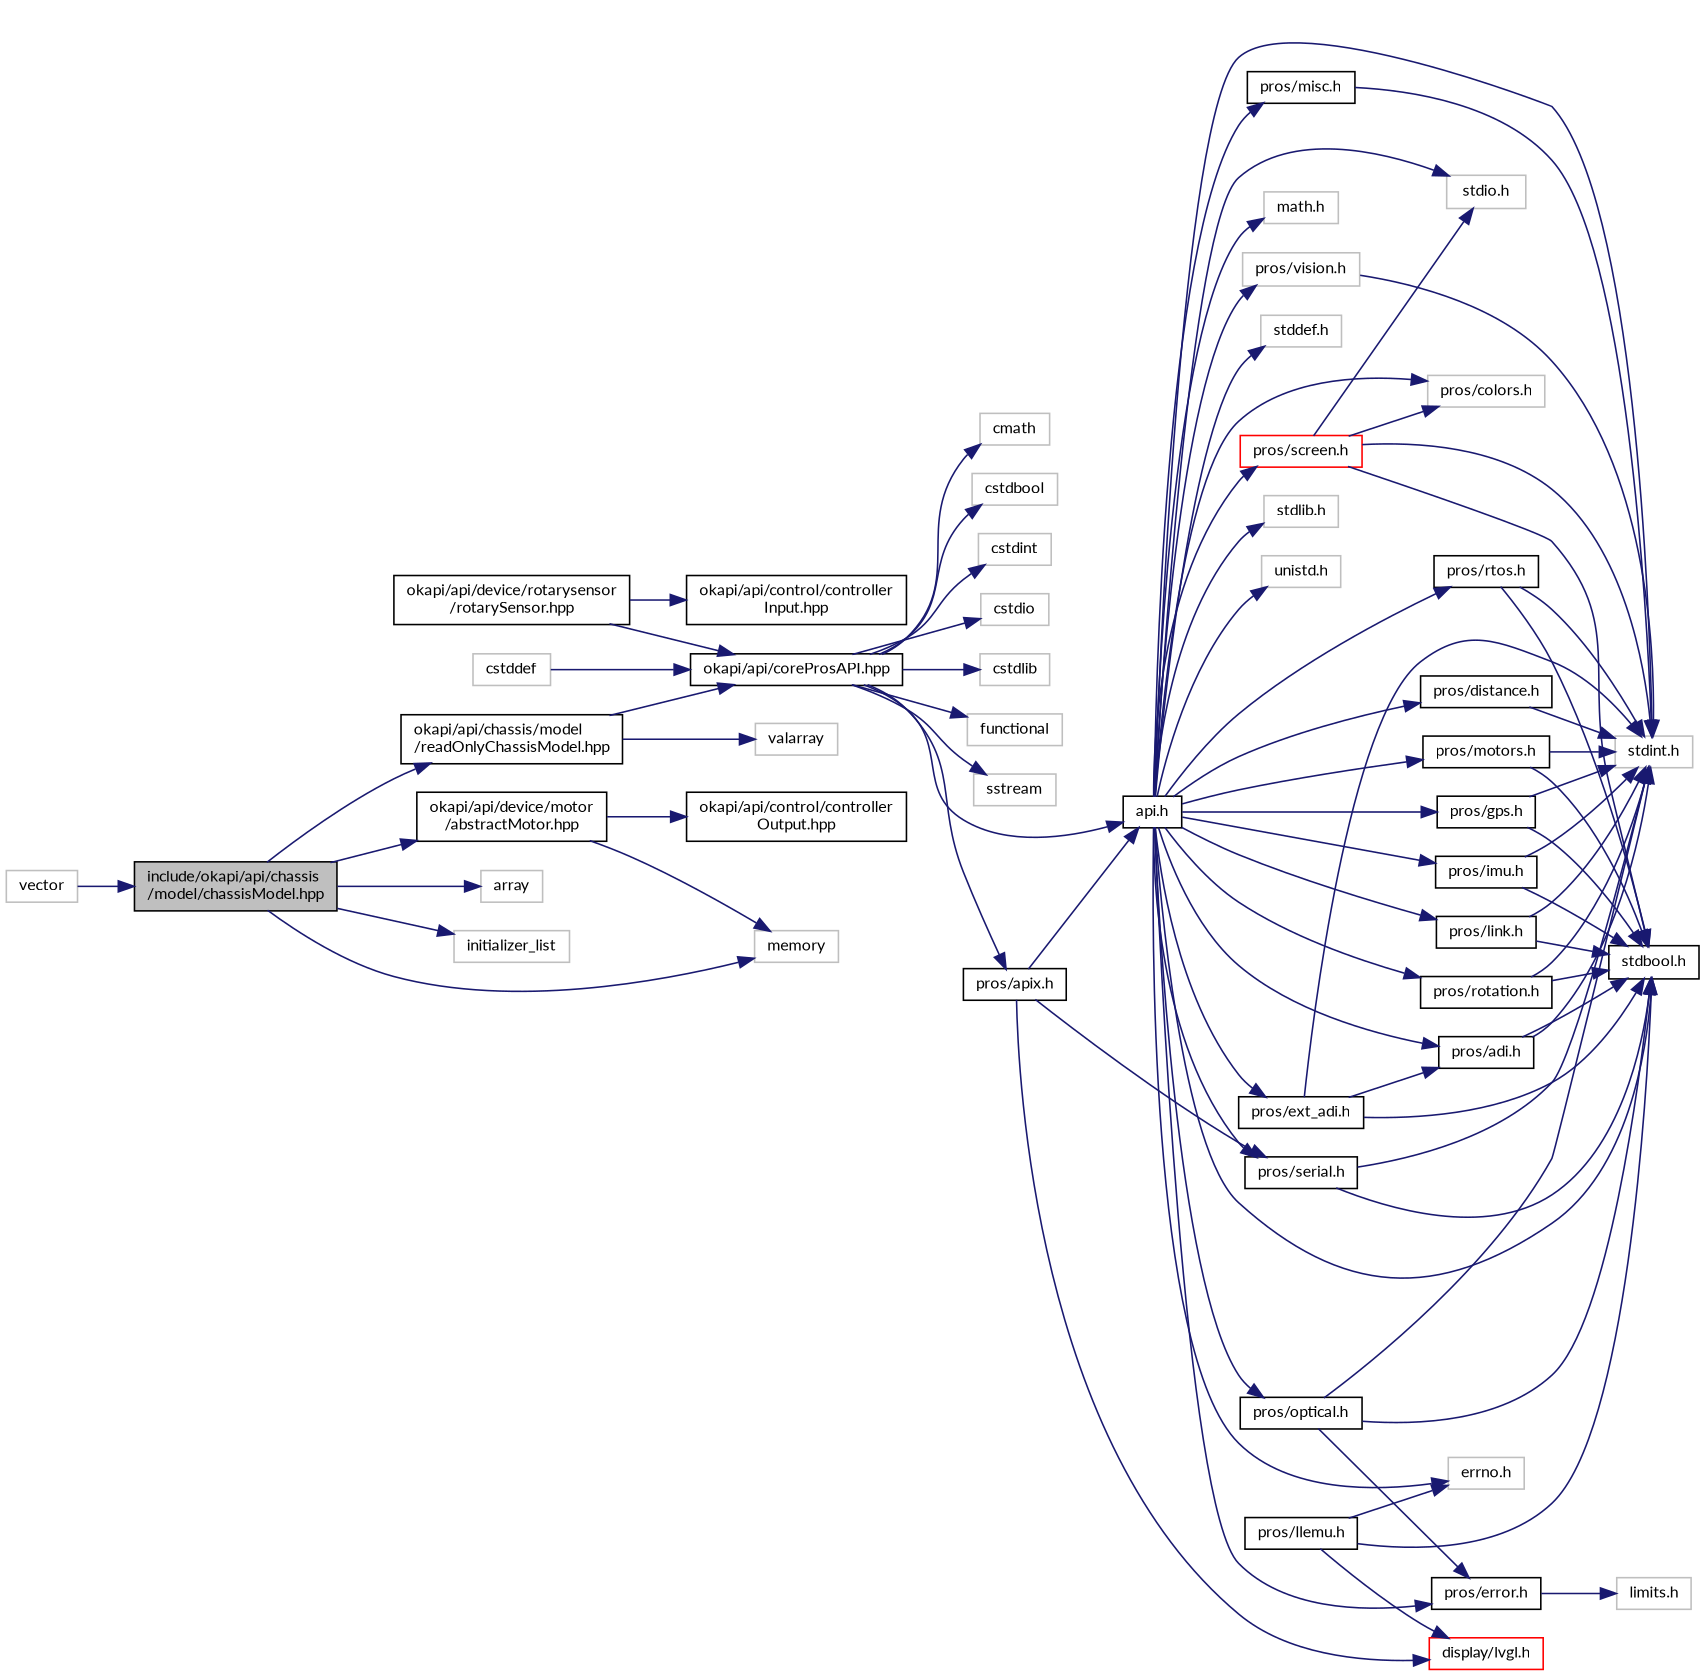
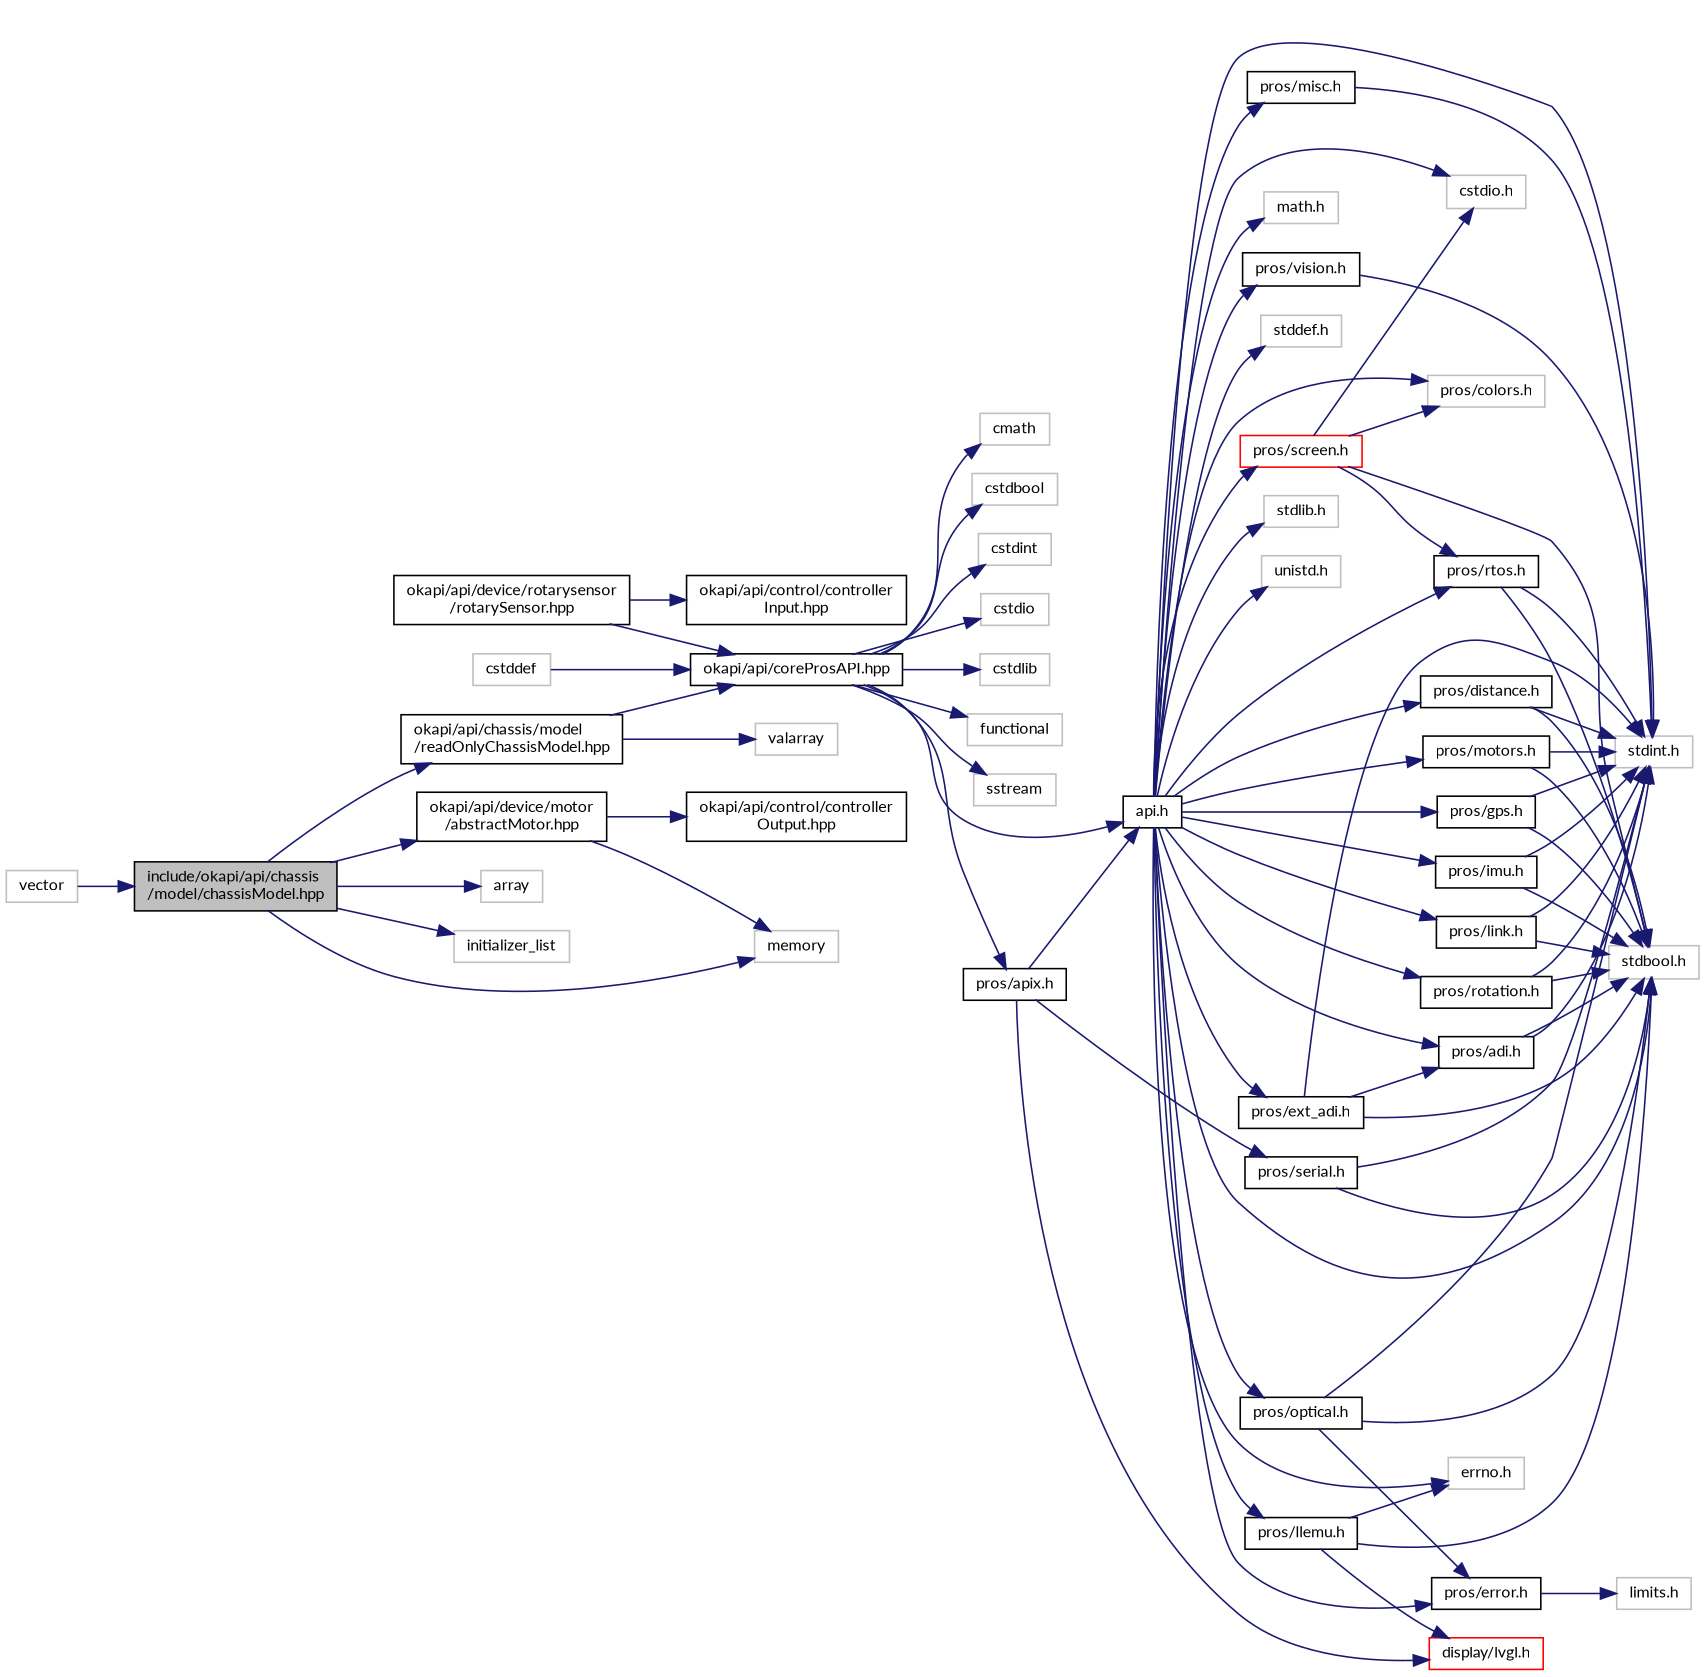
node "stdio.h": label "stdio.h" -> "cstdio.h"
node "pros/vision.h": color grey75 -> black
edge "pros/screen.h" -> "stdint.h": now "pros/screen.h" -> "pros/rtos.h"
edge "pros/distance.h" -> "stdbool.h": added
node "stdbool.h": color black -> grey75
edge "api.h" -> "pros/serial.h": now "api.h" -> "pros/llemu.h"
